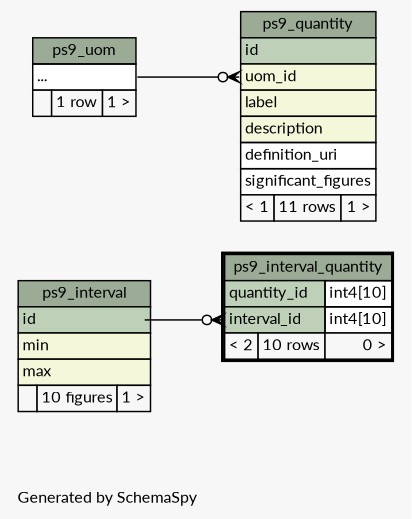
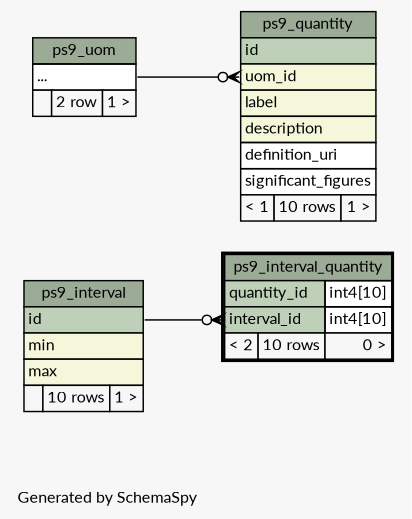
node "ps9_uom": text "1 row" -> "2 row"
node "ps9_quantity": text "11 rows" -> "10 rows"
node "ps9_interval": text "10 figures" -> "10 rows"
